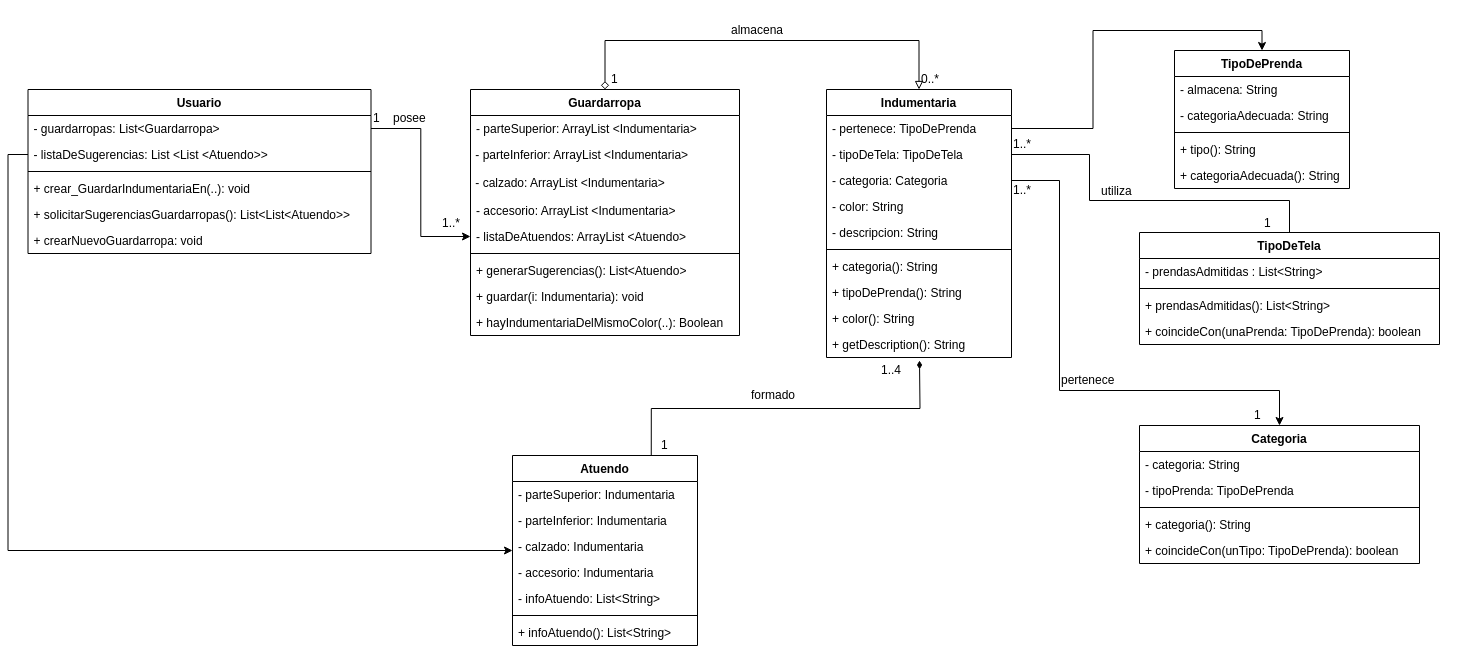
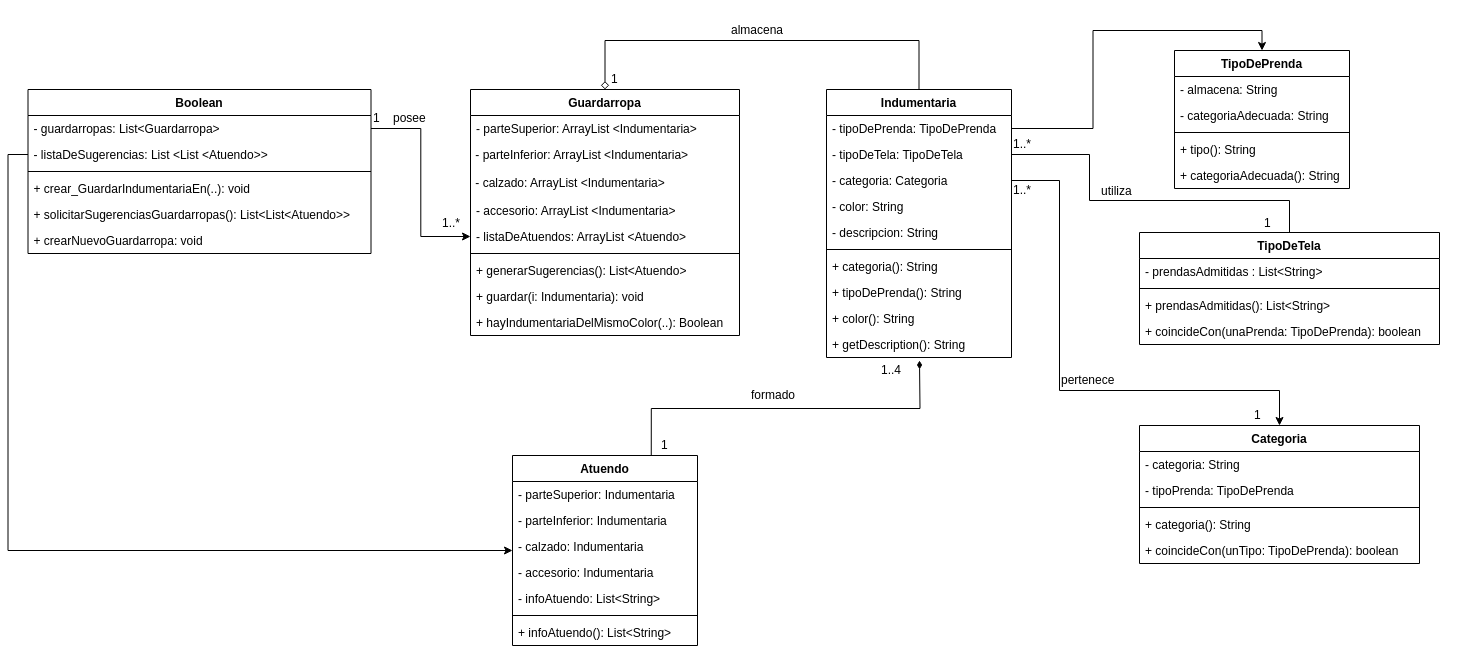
edge "Guardarropa" -- "Indumentaria": arrowhead block -> none
node "0..*": removed
node "Usuario": label "Usuario" -> "Boolean"
node "- pertenece: TipoDePrenda": label "- pertenece: TipoDePrenda" -> "- tipoDePrenda: TipoDePrenda"
